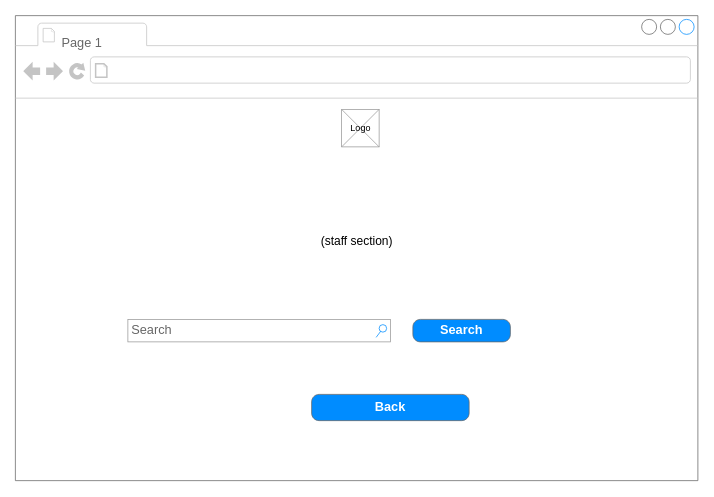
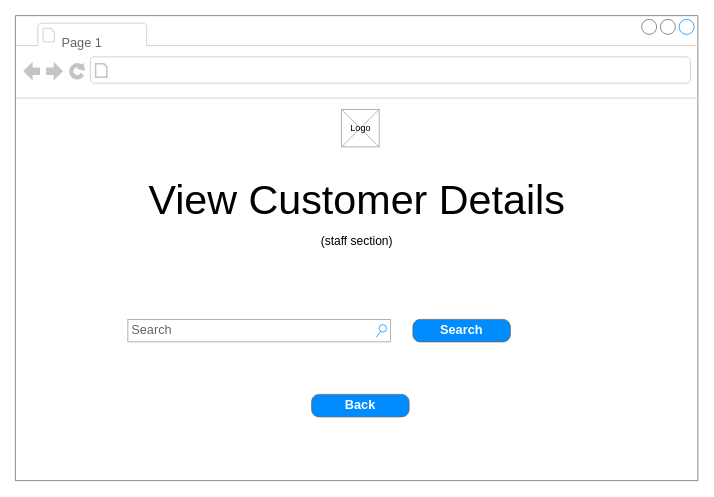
node "View Customer Details": added
node "Back": size 158x26 -> 98x23
